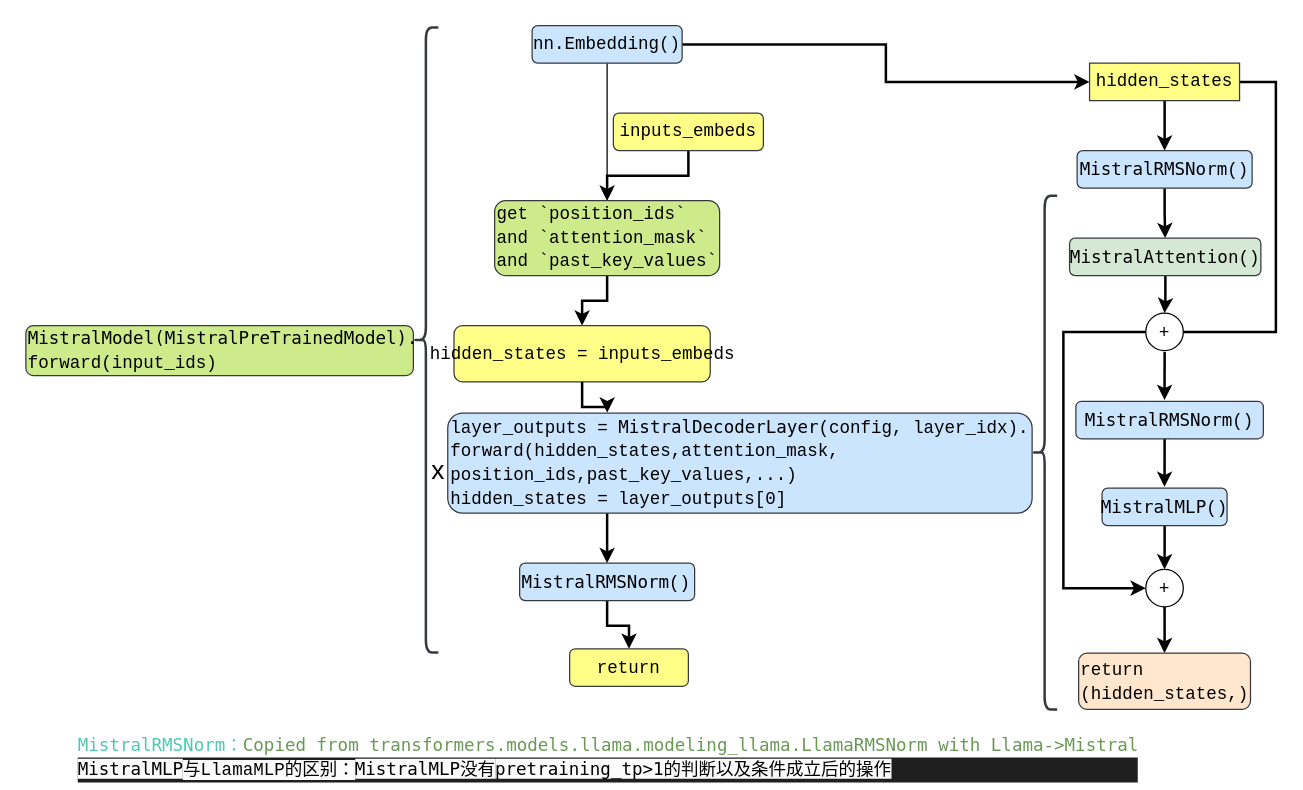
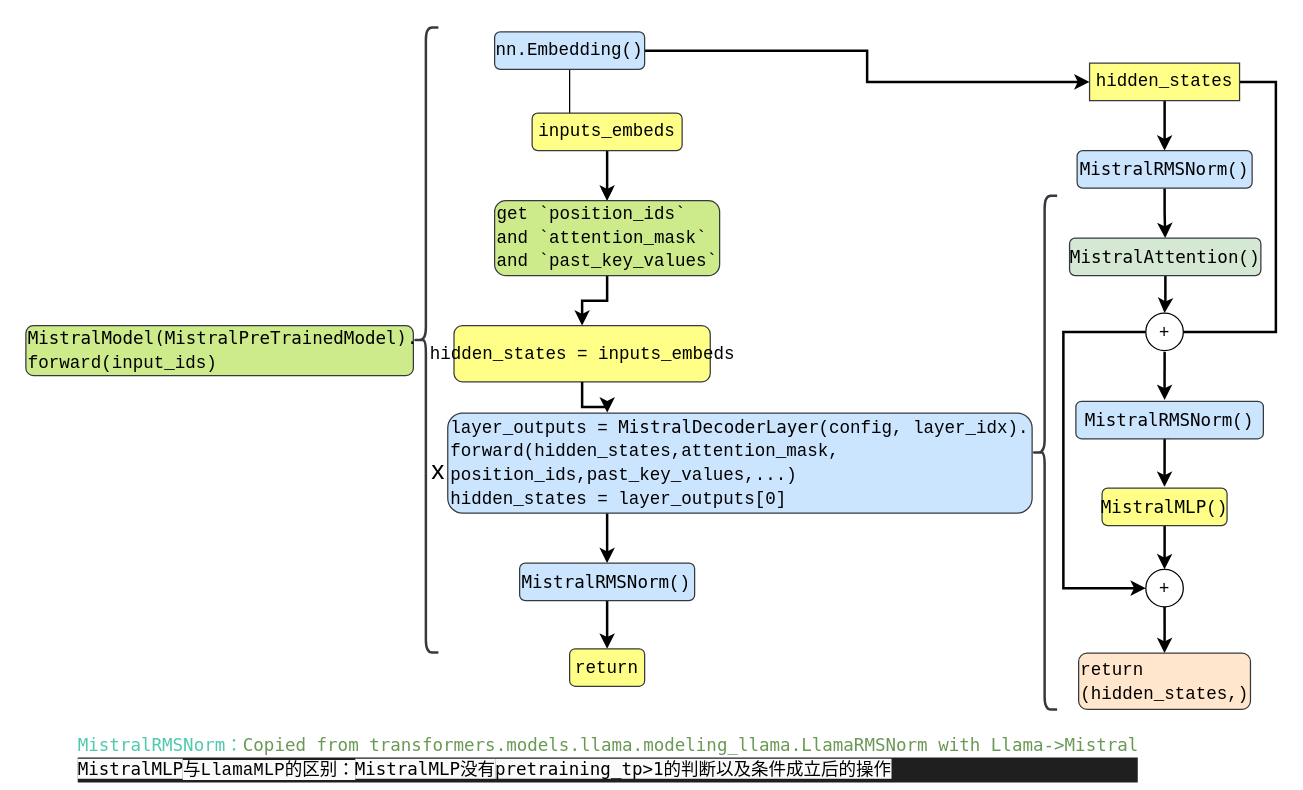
node "nn.Embedding()": moved (607, 44) -> (569, 51)
node "inputs_embeds": moved (688, 132) -> (607, 132)
node "MistralMLP()": fillcolor #cce5ff -> #ffff88
node "return": size 119x38 -> 75x38
